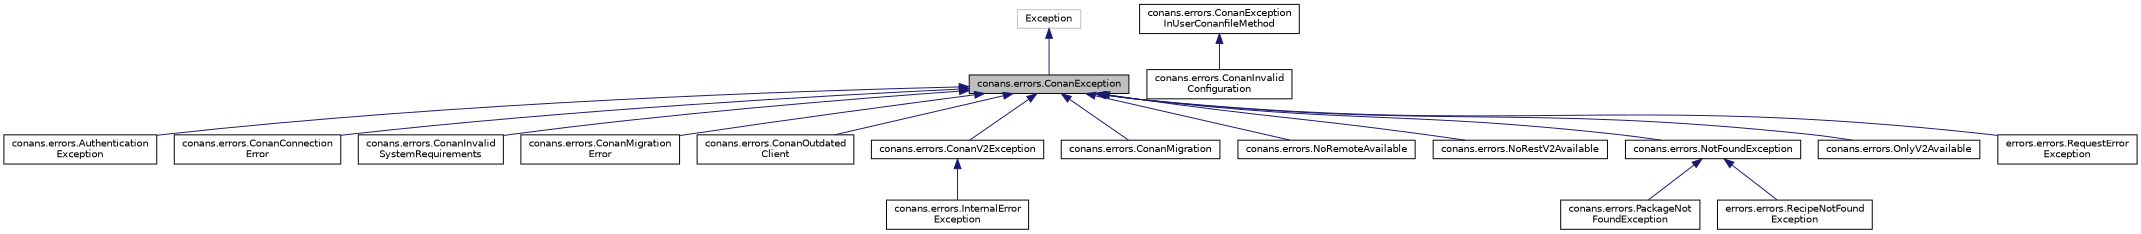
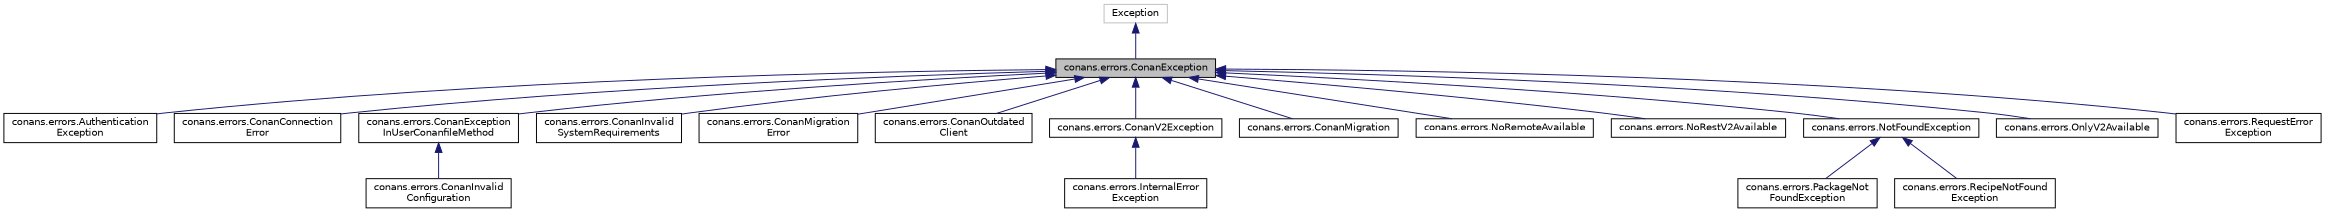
edge "conans.errors.ConanException InUserConanfileMethod" -> "conans.errors.ConanException": added
node "errors.errors.RequestError Exception": label "errors.errors.RequestError Exception" -> "conans.errors.RequestError Exception"
node "errors.errors.RecipeNotFound Exception": label "errors.errors.RecipeNotFound Exception" -> "conans.errors.RecipeNotFound Exception"
